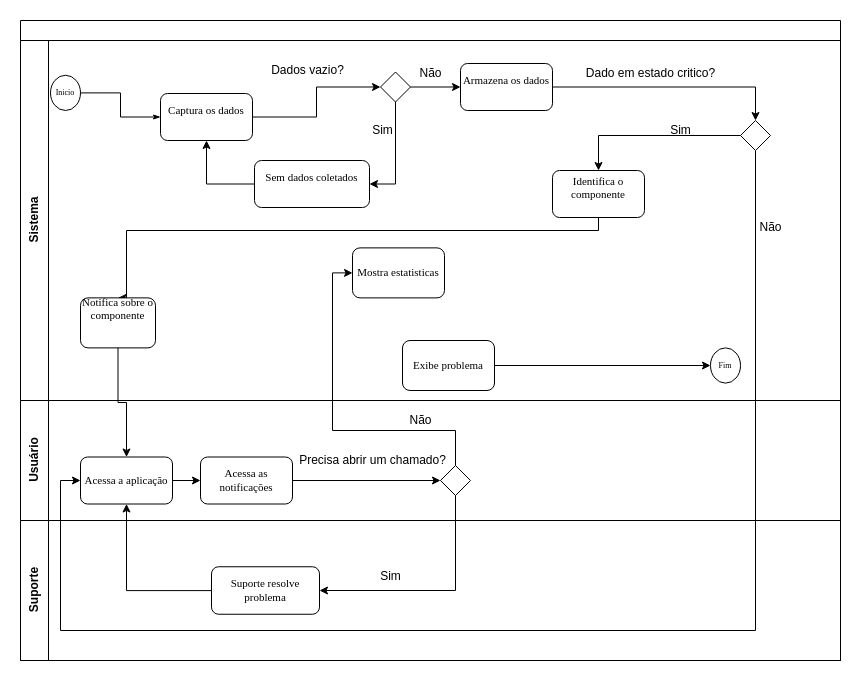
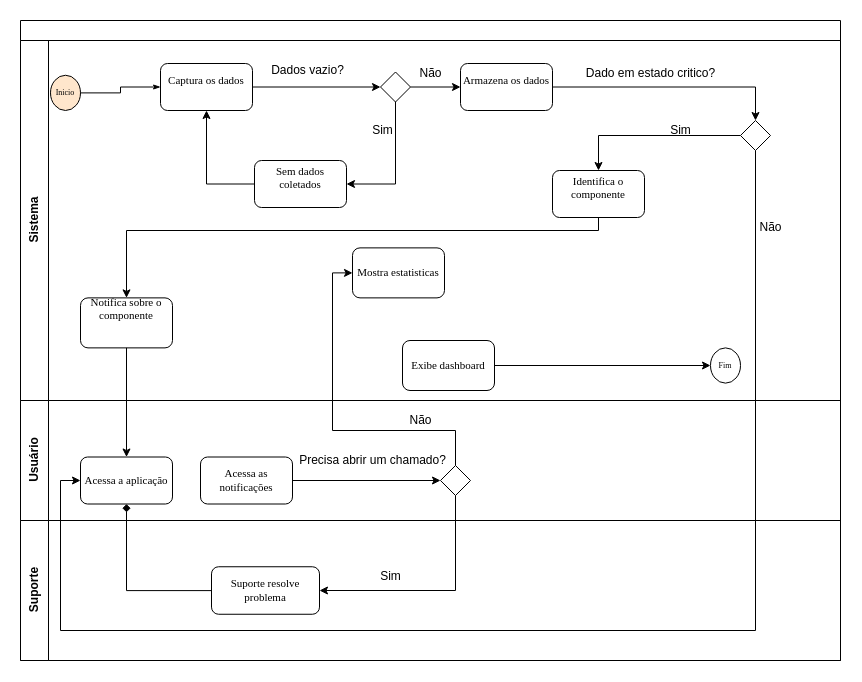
node "Inicio": fillcolor #ffffff -> #ffe6cc
node "Captura os dados": moved (207, 117) -> (207, 87)
node "Sem dados coletados": size 115x47 -> 92x47
node "Notifica sobre o componente": size 75x50 -> 92x50
node "Exibe problema": label "Exibe problema" -> "Exibe dashboard"
edge "Acessa a aplicação" -> "Acessa as notificações": removed
edge "Suporte resolve problema" -> "Acessa a aplicação": arrowhead classic -> diamond
